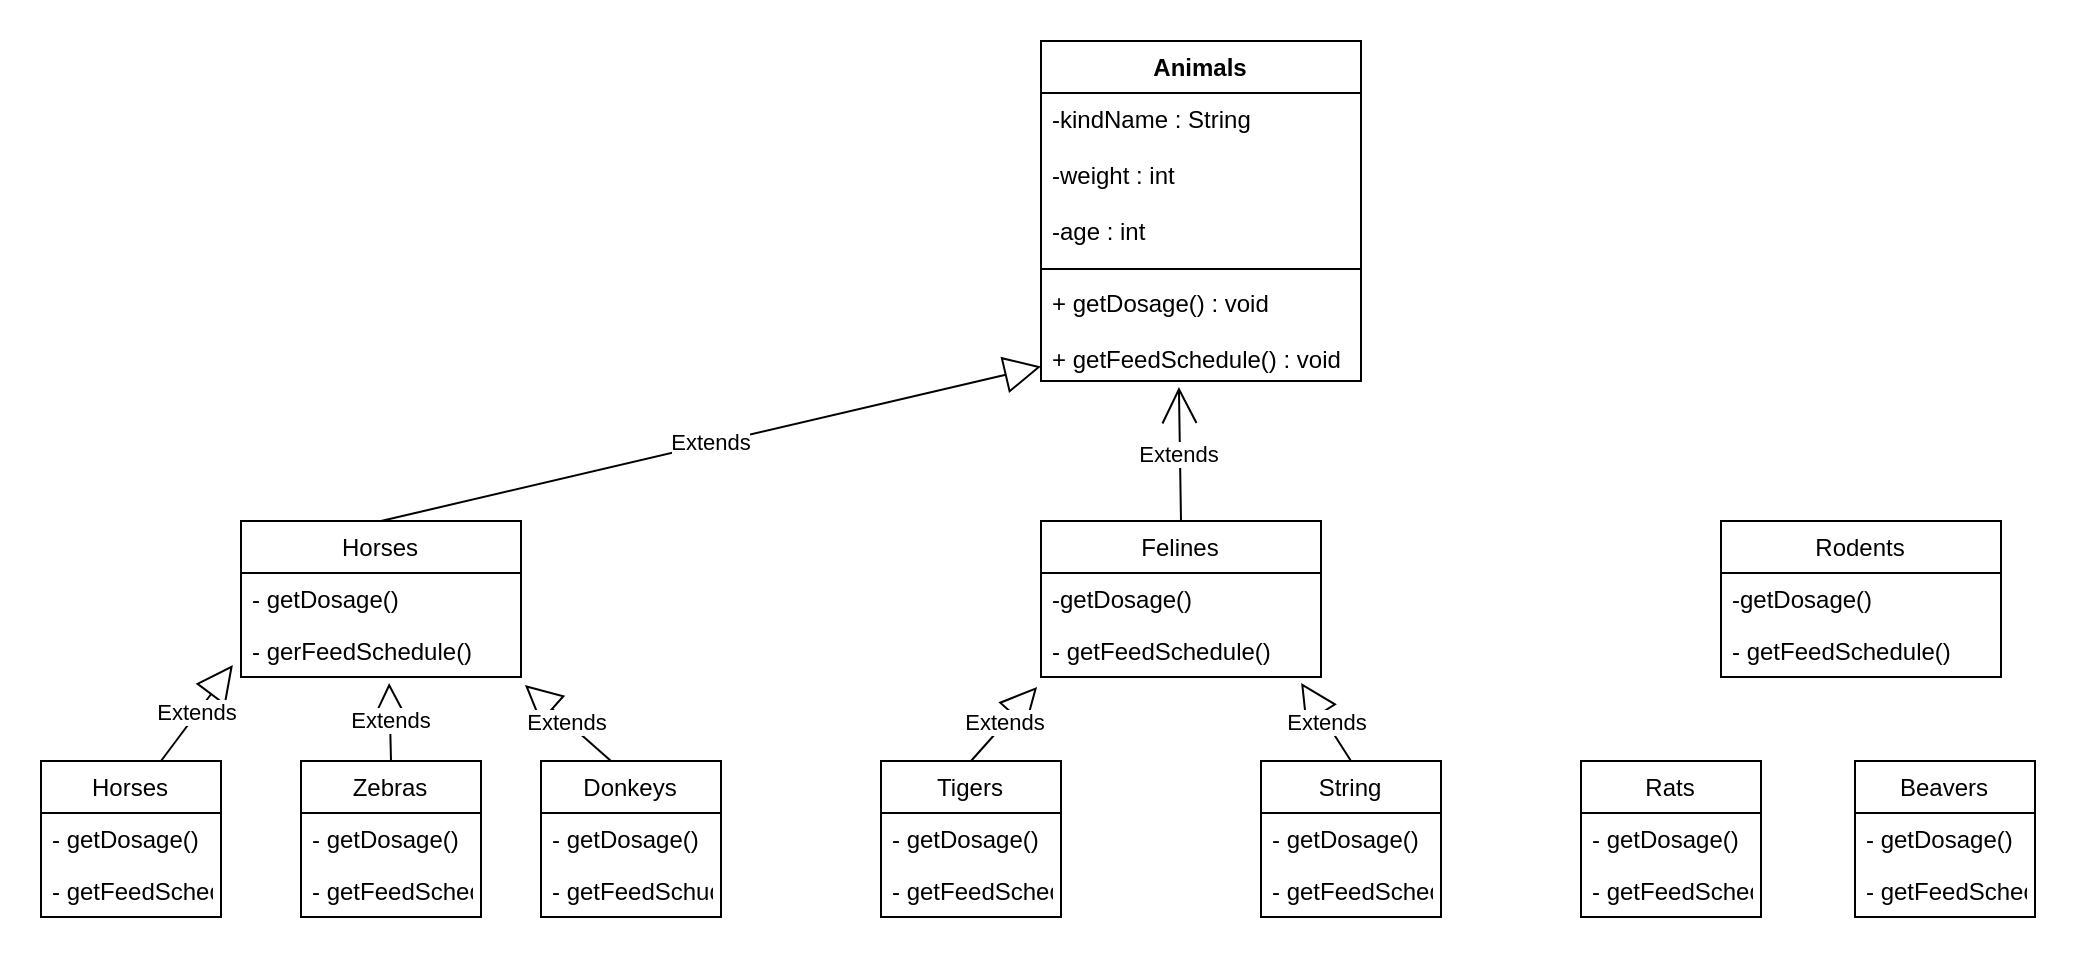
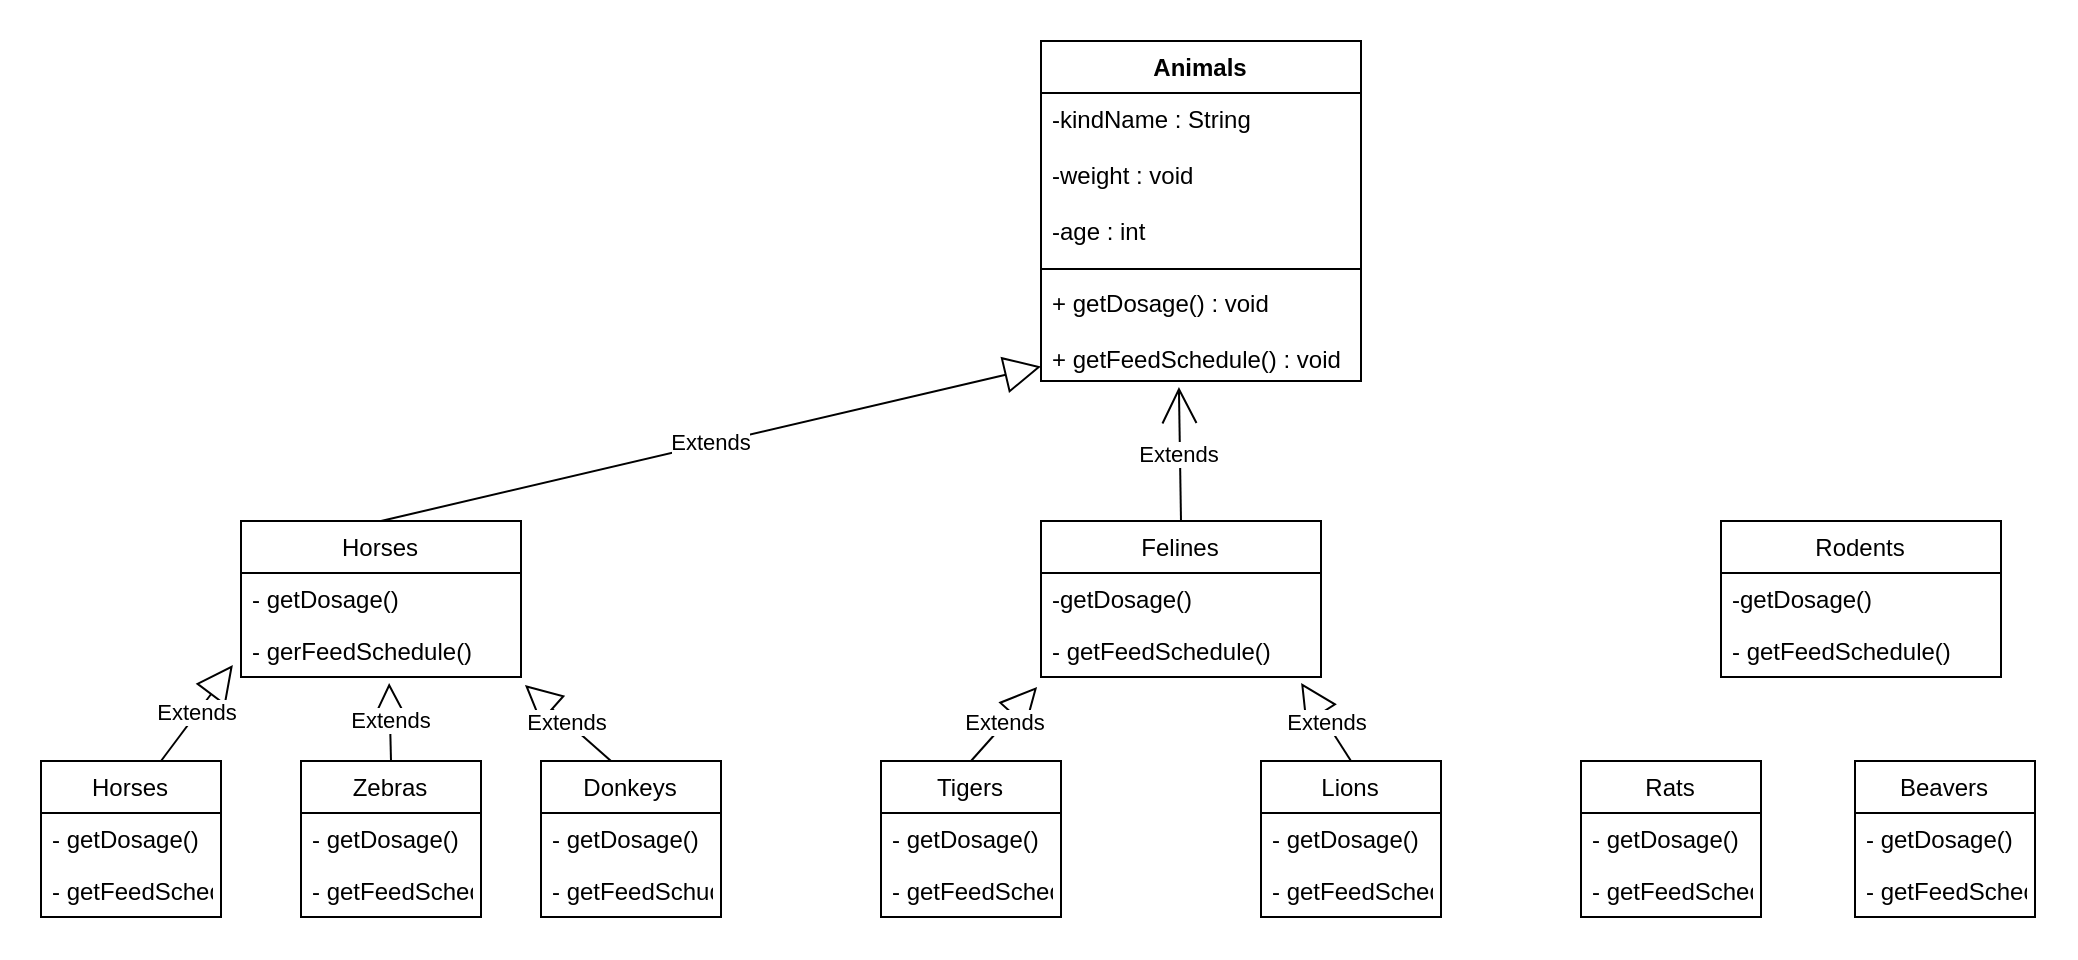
node "-kindName : String -weight : int -age : int": label "-kindName : String -weight : int -age : int" -> "-kindName : String -weight : void -age : int"
node "String": label "String" -> "Lions"
